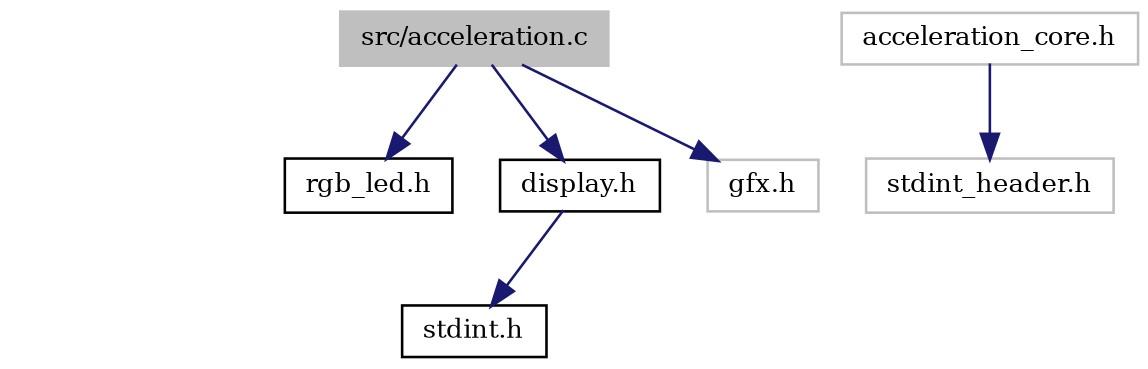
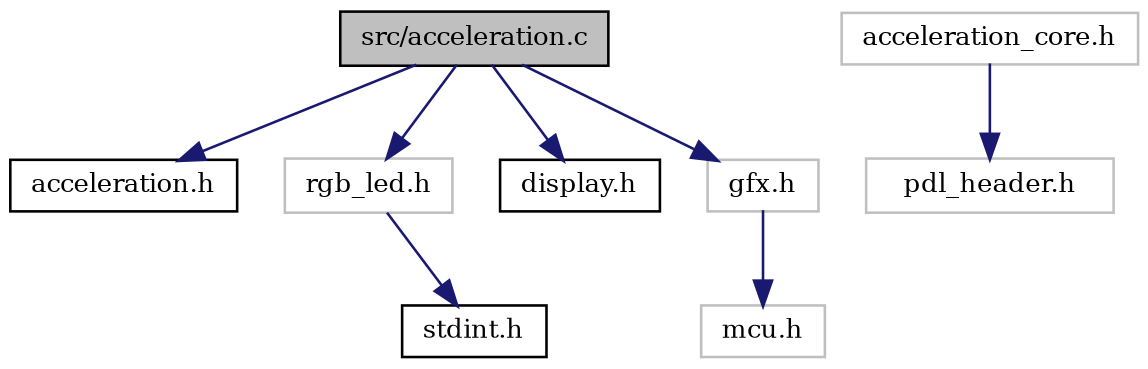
node "src/acceleration.c": color grey75 -> black
node "acceleration.h": added
node "rgb_led.h": color black -> grey75
node "stdint_header.h": label "stdint_header.h" -> "pdl_header.h"
edge "display.h" -> "stdint.h": now "rgb_led.h" -> "stdint.h"
node "mcu.h": added
